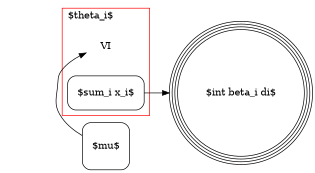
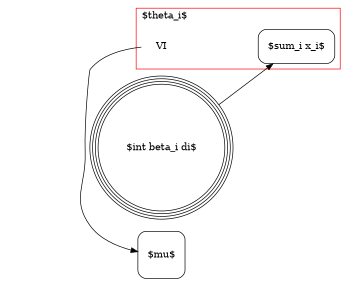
edge "$sum_i x_i$" -> "$int beta_i di$": reversed
edge "$mu$" -> "VI": reversed
